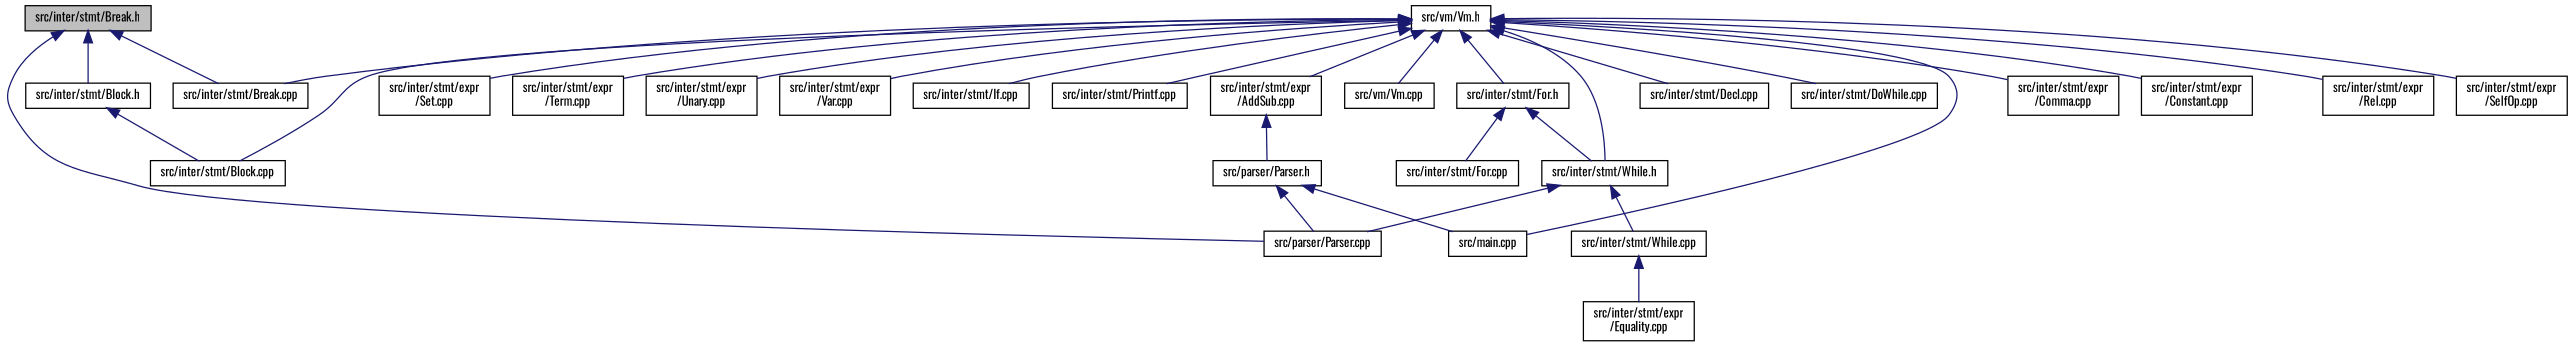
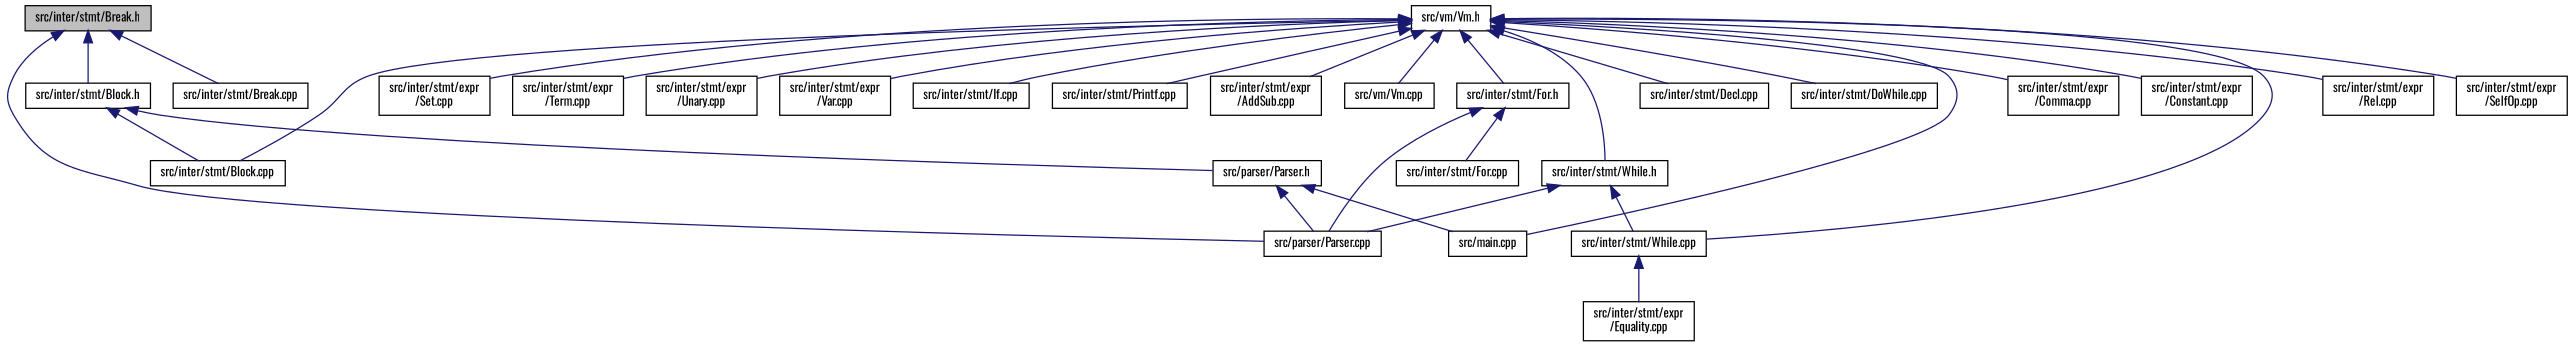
edge "src/inter/stmt/Break.cpp" -> "src/vm/Vm.h": now "src/inter/stmt/While.cpp" -> "src/vm/Vm.h"
edge "src/inter/stmt/While.h" -> "src/inter/stmt/For.h": now "src/parser/Parser.cpp" -> "src/inter/stmt/For.h"
edge "src/parser/Parser.h" -> "src/inter/stmt/expr /AddSub.cpp": now "src/parser/Parser.h" -> "src/inter/stmt/Block.h"
